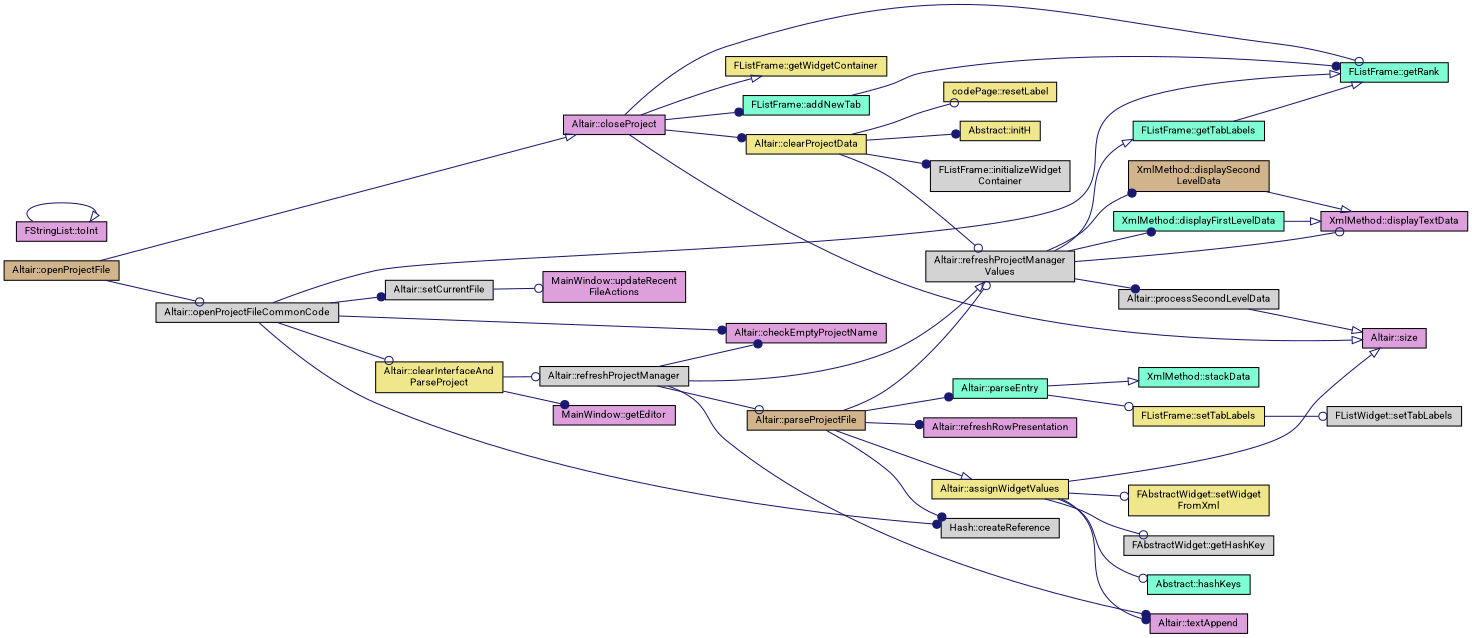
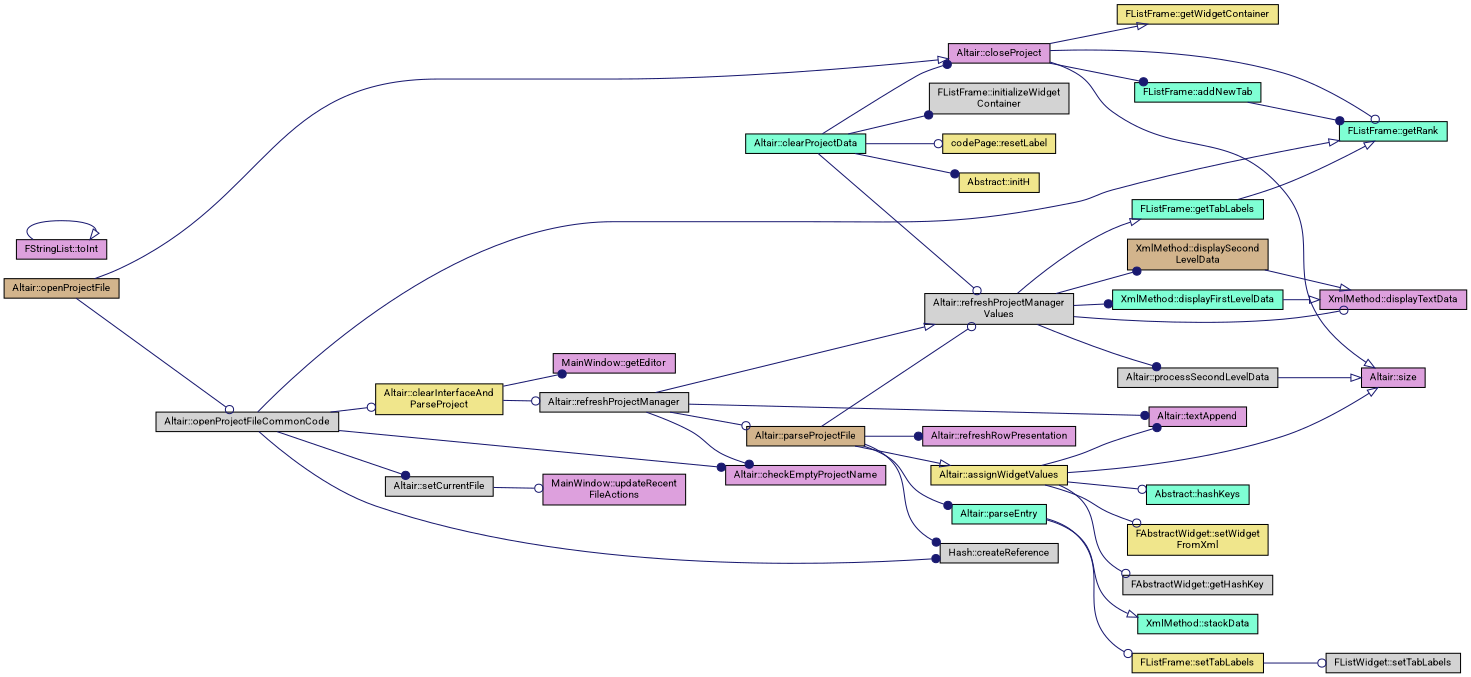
edge "Altair::closeProject" -> "Altair::clearProjectData": reversed
node "Altair::clearProjectData": fillcolor khaki -> aquamarine
